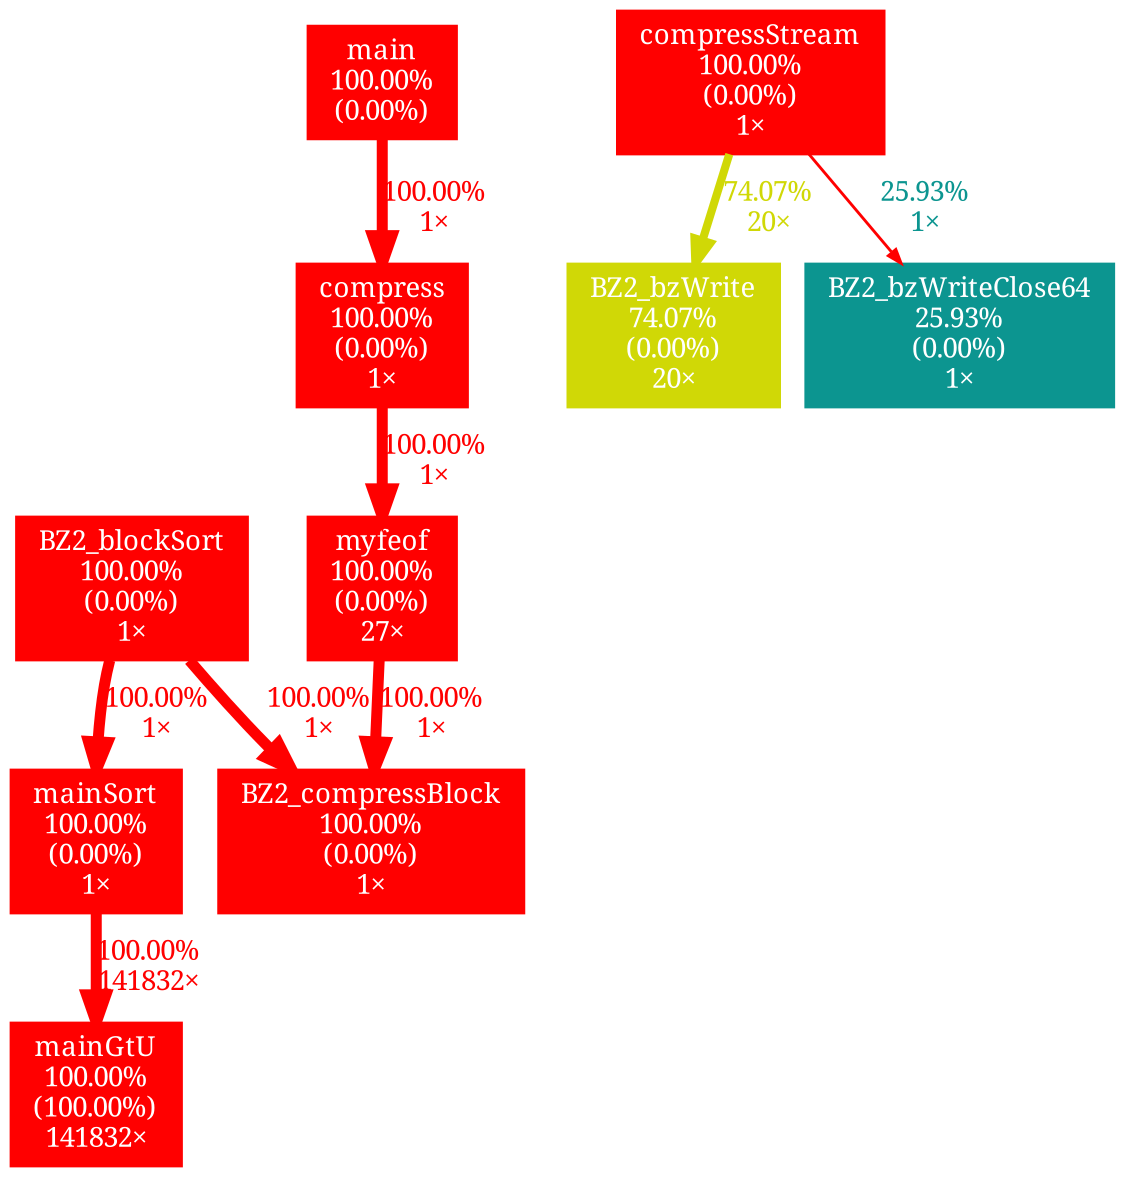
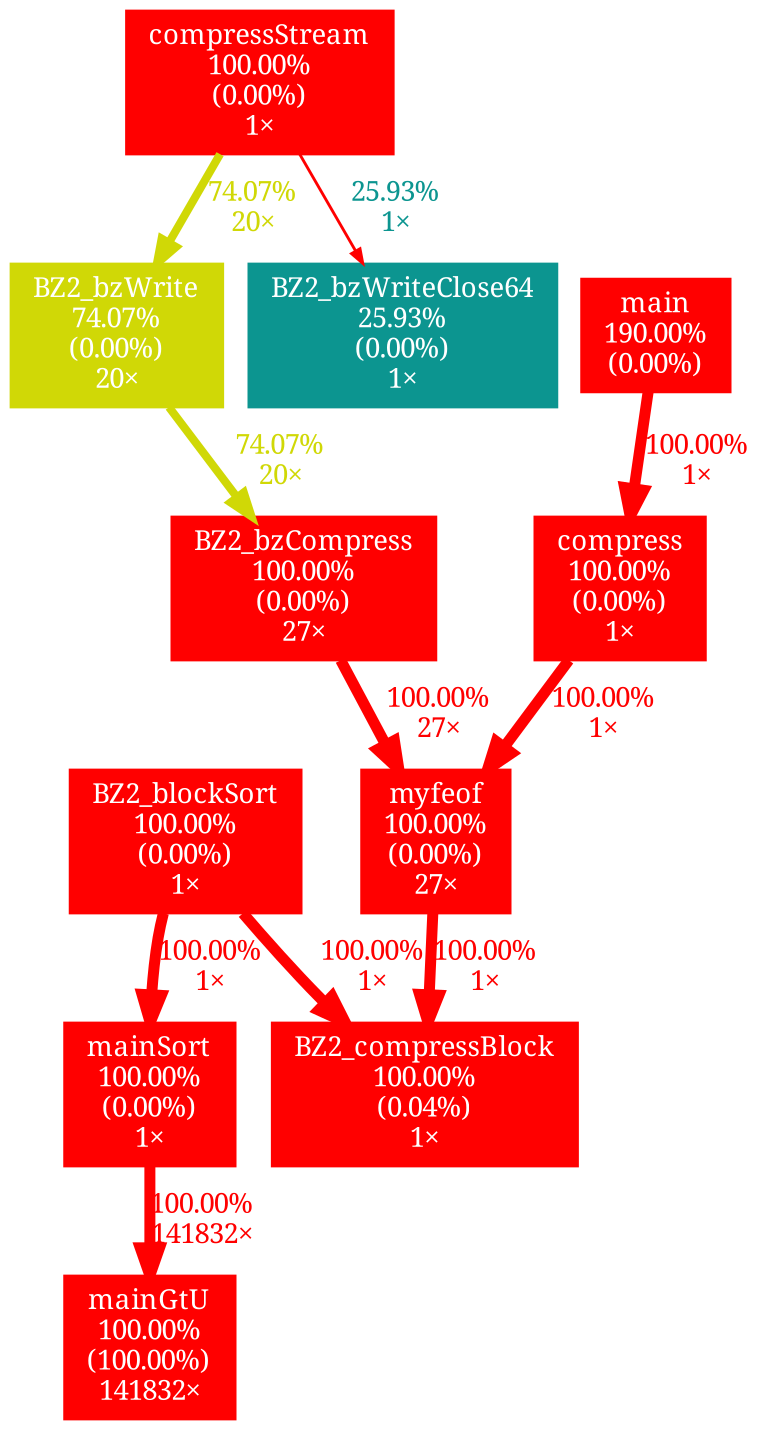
node "main 100.00% (0.00%)": label "main 100.00% (0.00%)" -> "main 190.00% (0.00%)"
node "BZ2_bzCompress 100.00% (0.00%) 27×": added
node "BZ2_compressBlock 100.00% (0.00%) 1×": label "BZ2_compressBlock 100.00% (0.00%) 1×" -> "BZ2_compressBlock 100.00% (0.04%) 1×"
